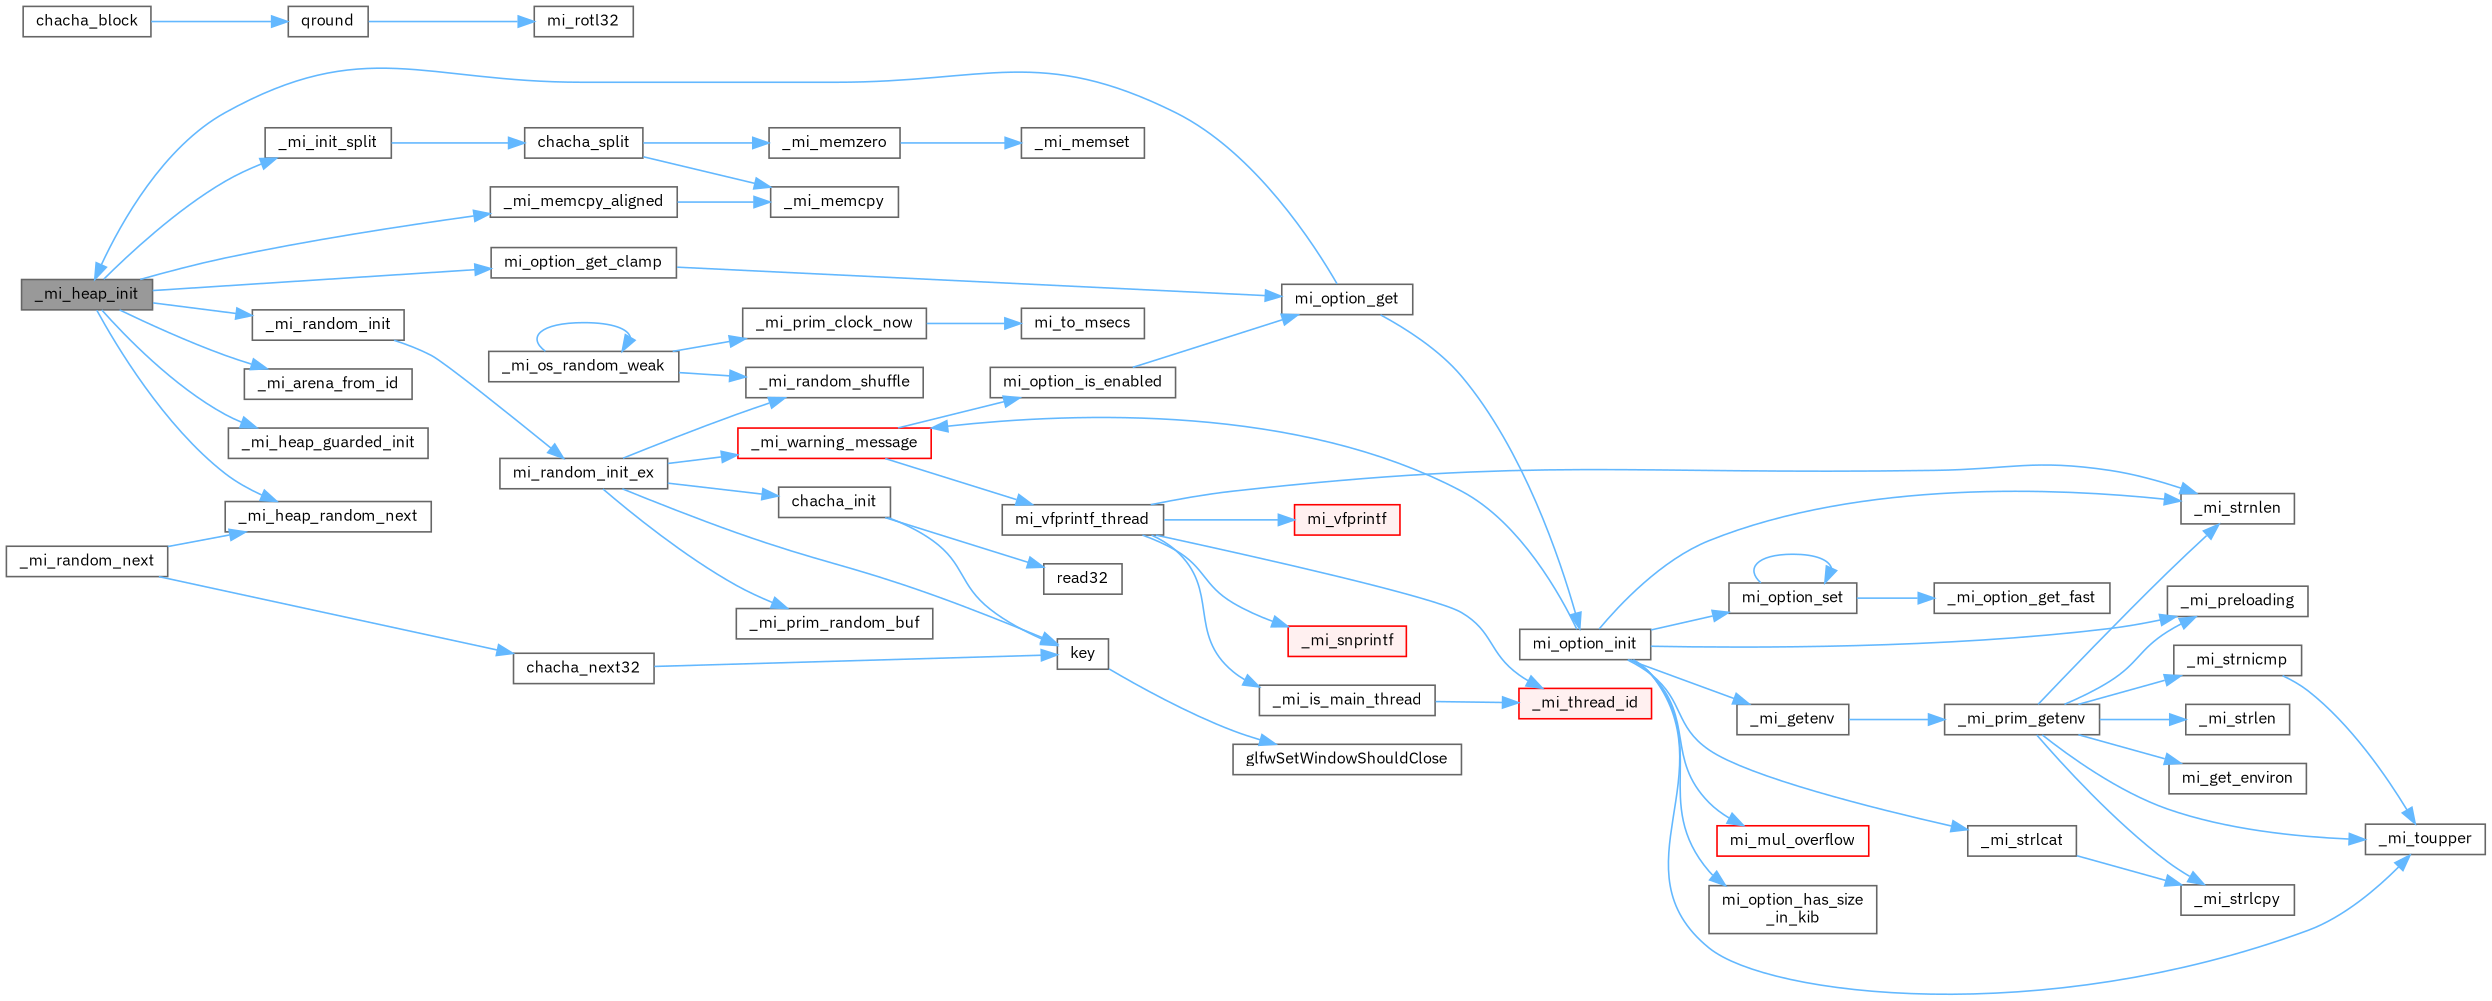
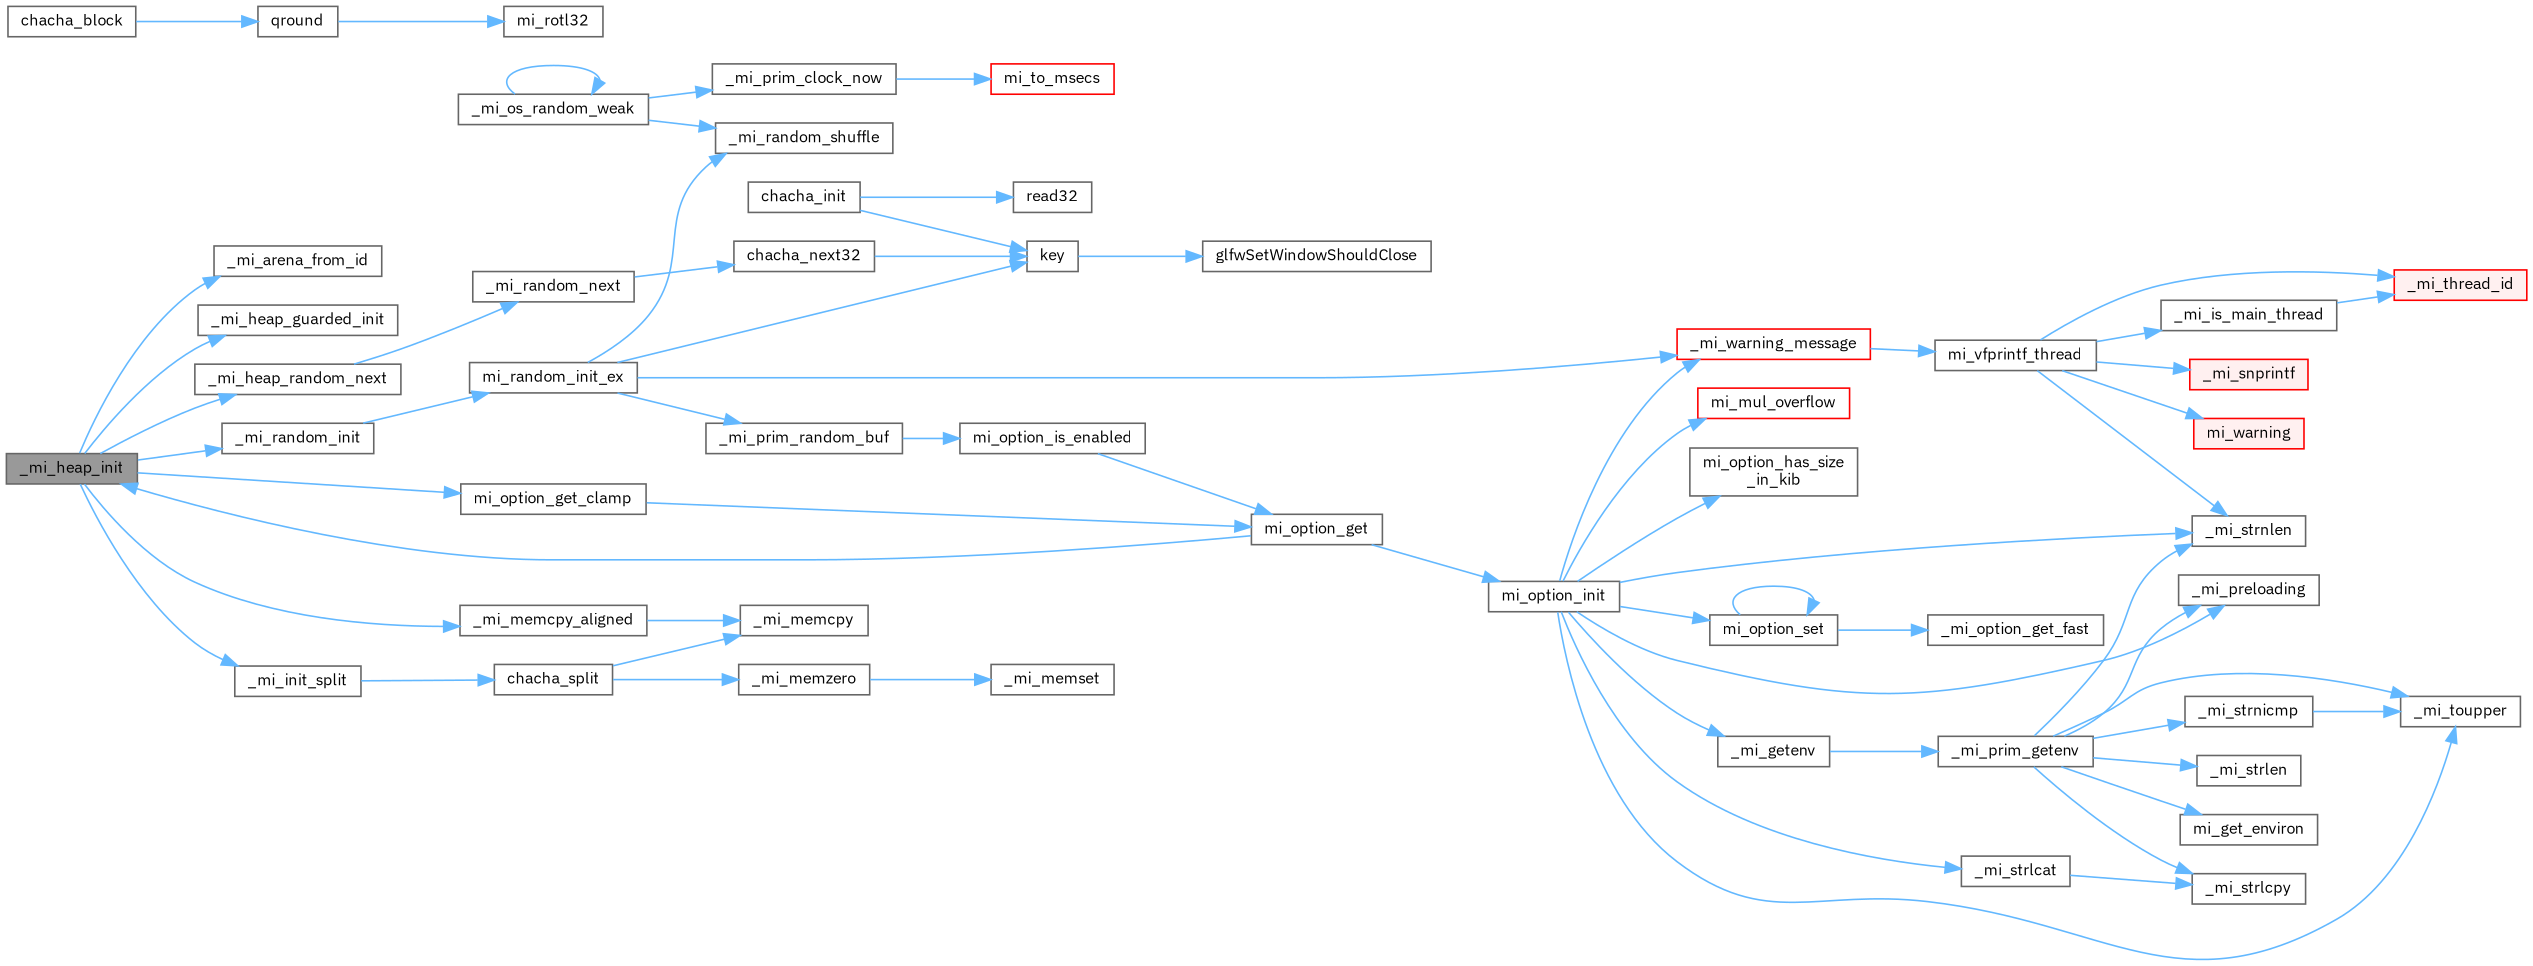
node "mi_to_msecs": color grey40 -> red
edge "_mi_warning_message" -> "mi_option_is_enabled": now "_mi_prim_random_buf" -> "mi_option_is_enabled"
edge "mi_random_init_ex" -> "chacha_init": removed
node "mi_vfprintf": label "mi_vfprintf" -> "mi_warning"
edge "_mi_random_next" -> "_mi_heap_random_next": reversed
